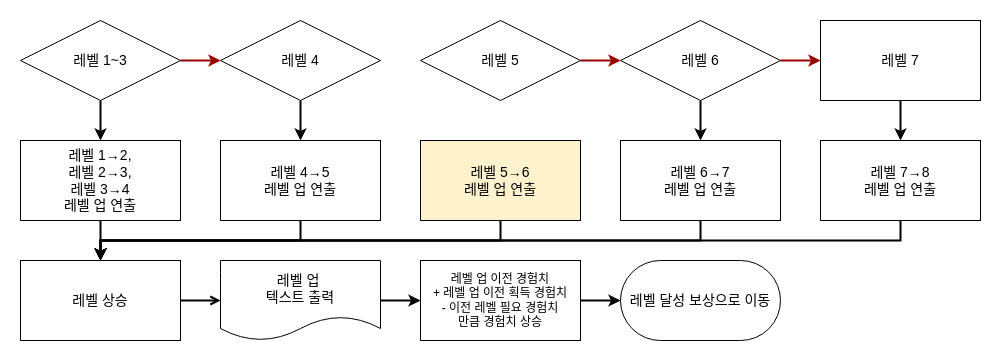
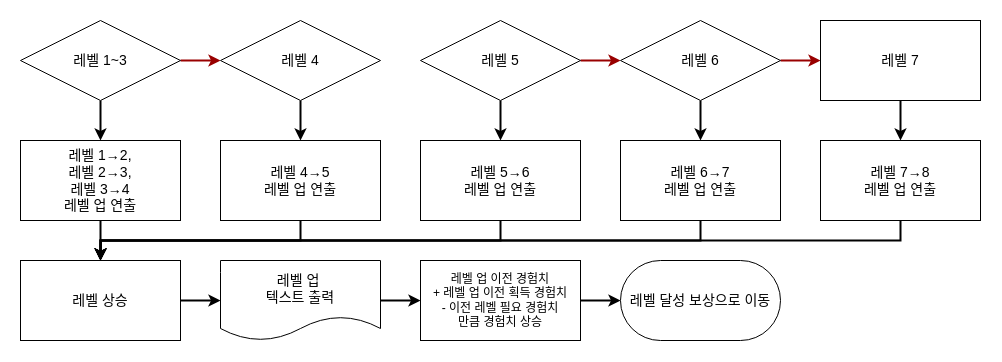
edge "레벨 5" -> "레벨 5→6레벨 업 연출": added
node "레벨 5→6레벨 업 연출": fillcolor #fff2cc -> #ffffff
edge "레벨 상승" -> "레벨 업 텍스트 출력": arrowhead open -> classic
